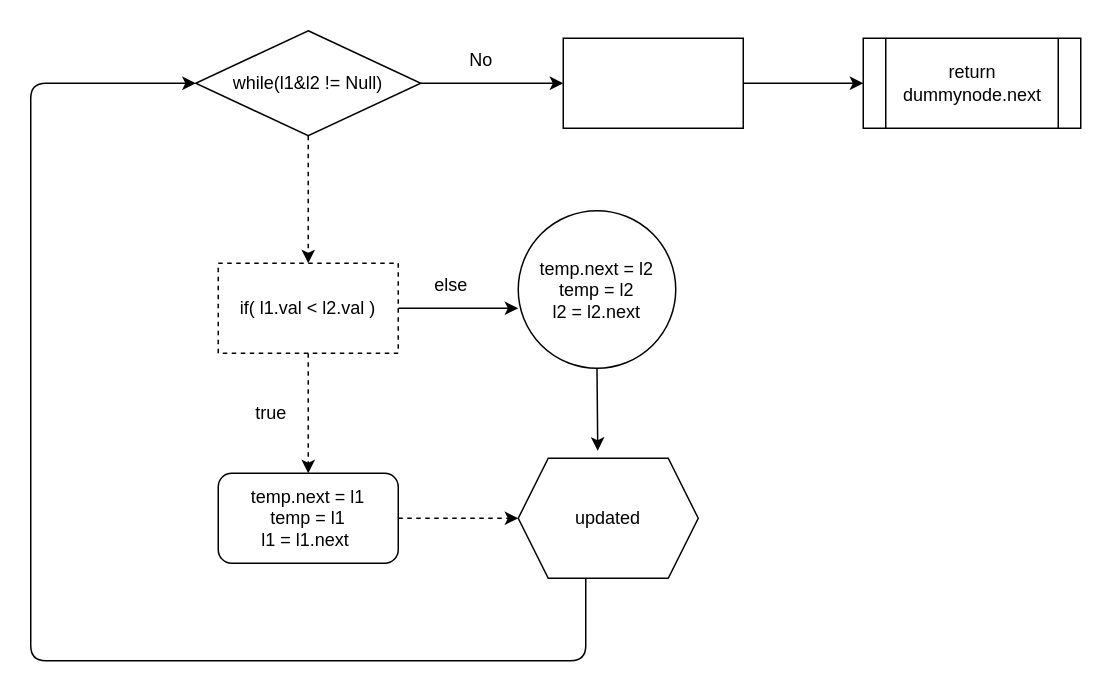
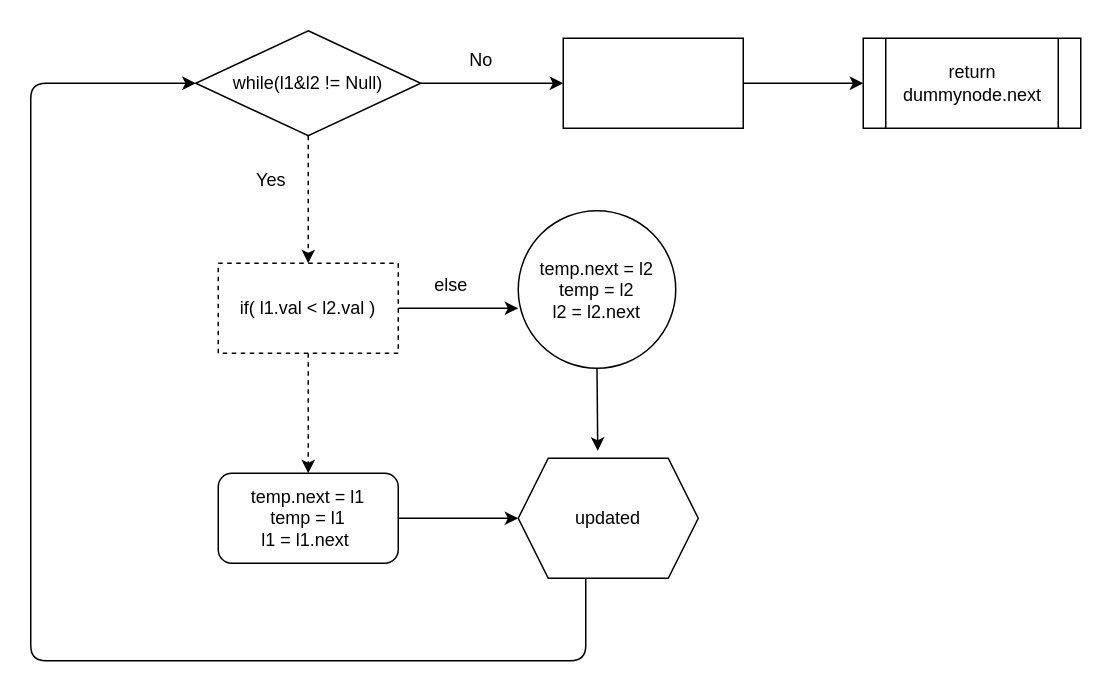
node "Yes": added
node "true": removed
edge "temp.next = l1 temp = l1 l1 = l1.next" -> "updated": style dashed -> solid
